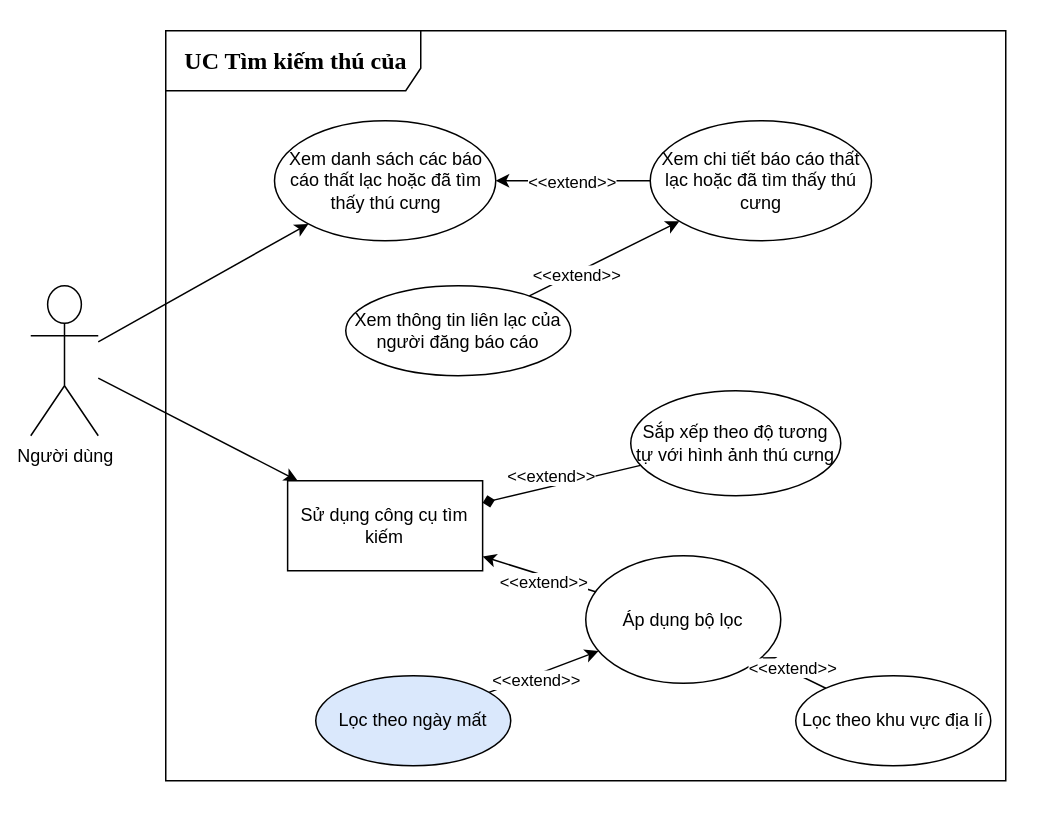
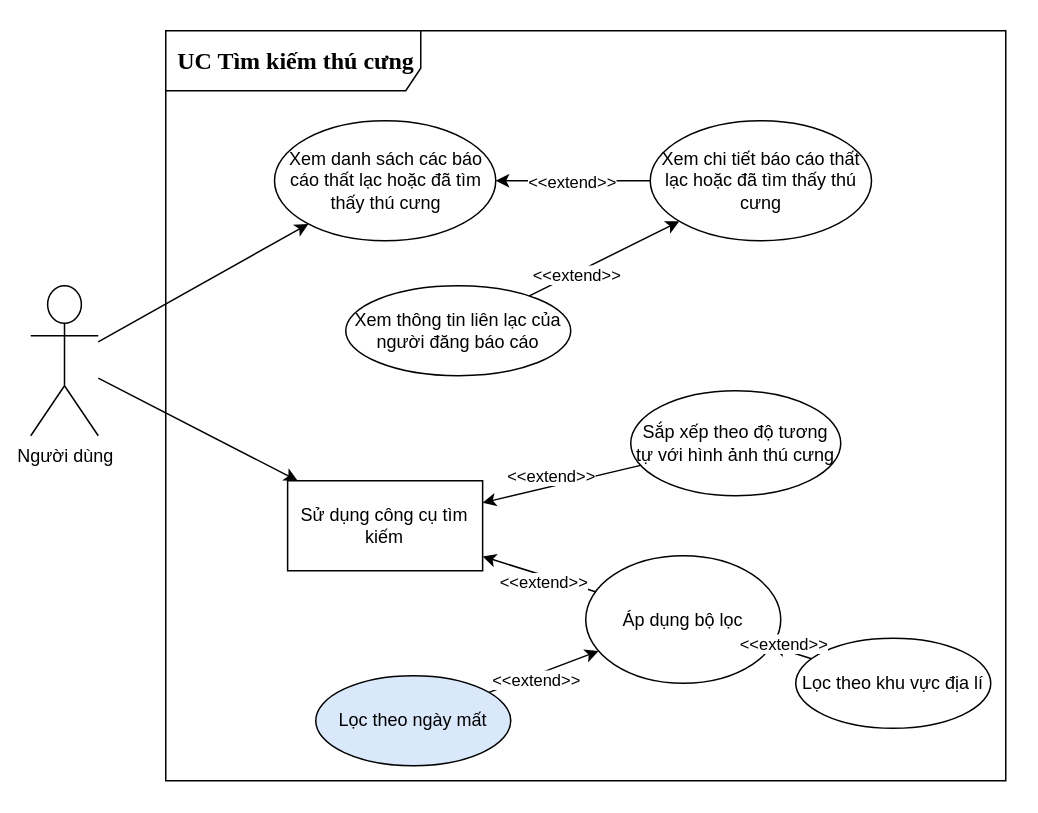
node "UC Tìm kiếm thú của": label "UC Tìm kiếm thú của" -> "UC Tìm kiếm thú cưng"
edge "Sắp xếp theo độ tương tự với hình ảnh thú cưng" -> "Sử dụng công cụ tìm kiếm": arrowhead diamond -> classic
node "Lọc theo khu vực địa lí": moved (893, 721) -> (893, 683)
